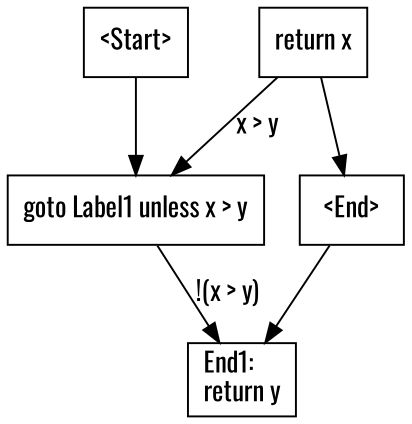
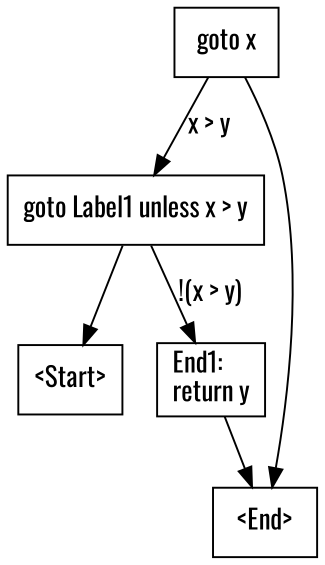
node "return x": label "return x" -> "goto x"
edge "<Start>" -> "goto Label1 unless x > y": reversed
edge "<End>" -> "End1: return y": reversed
